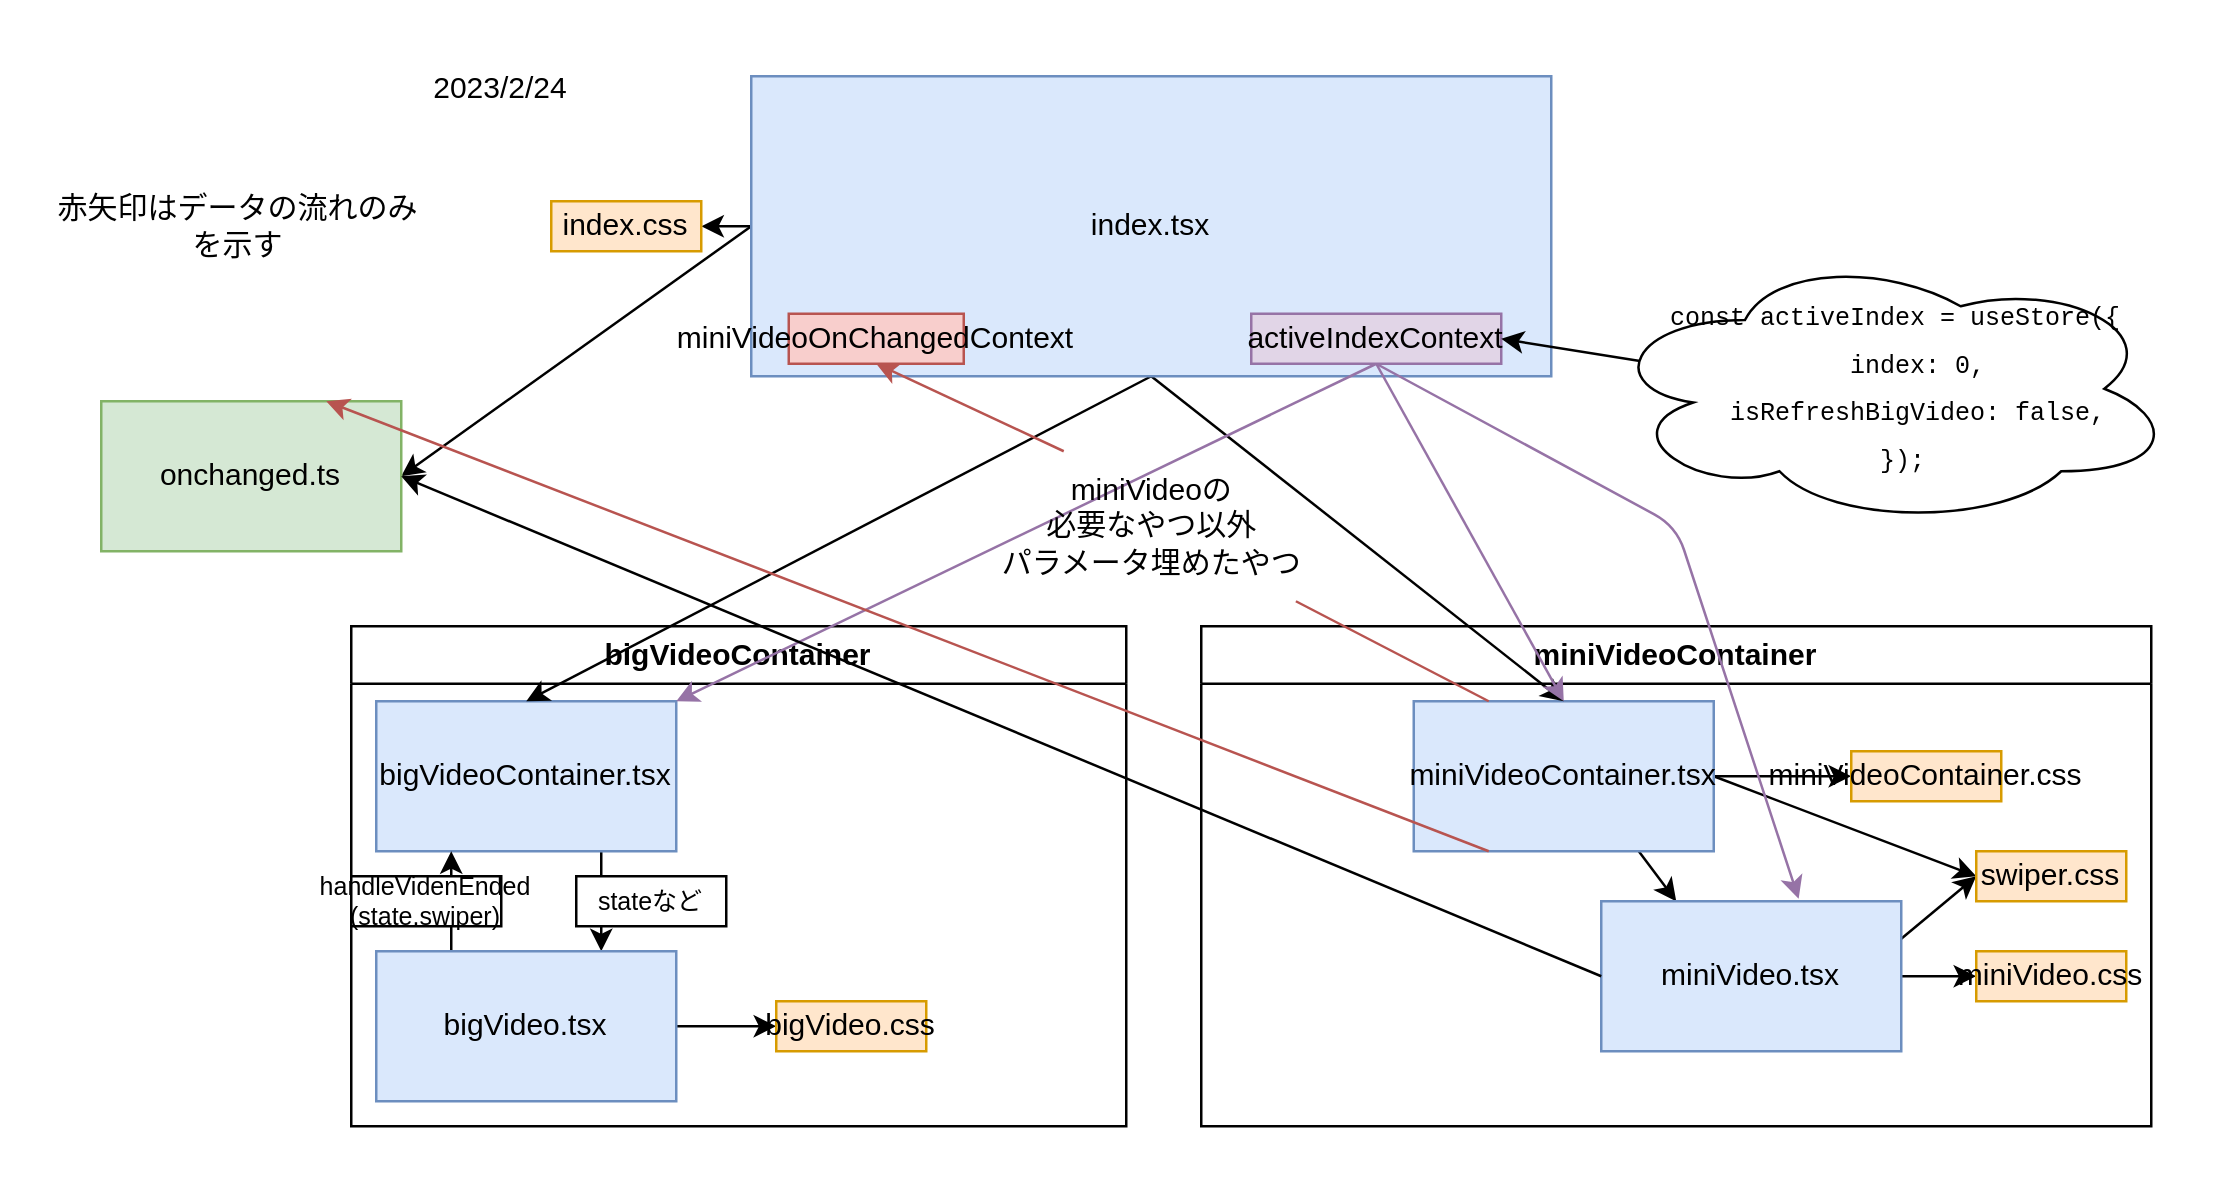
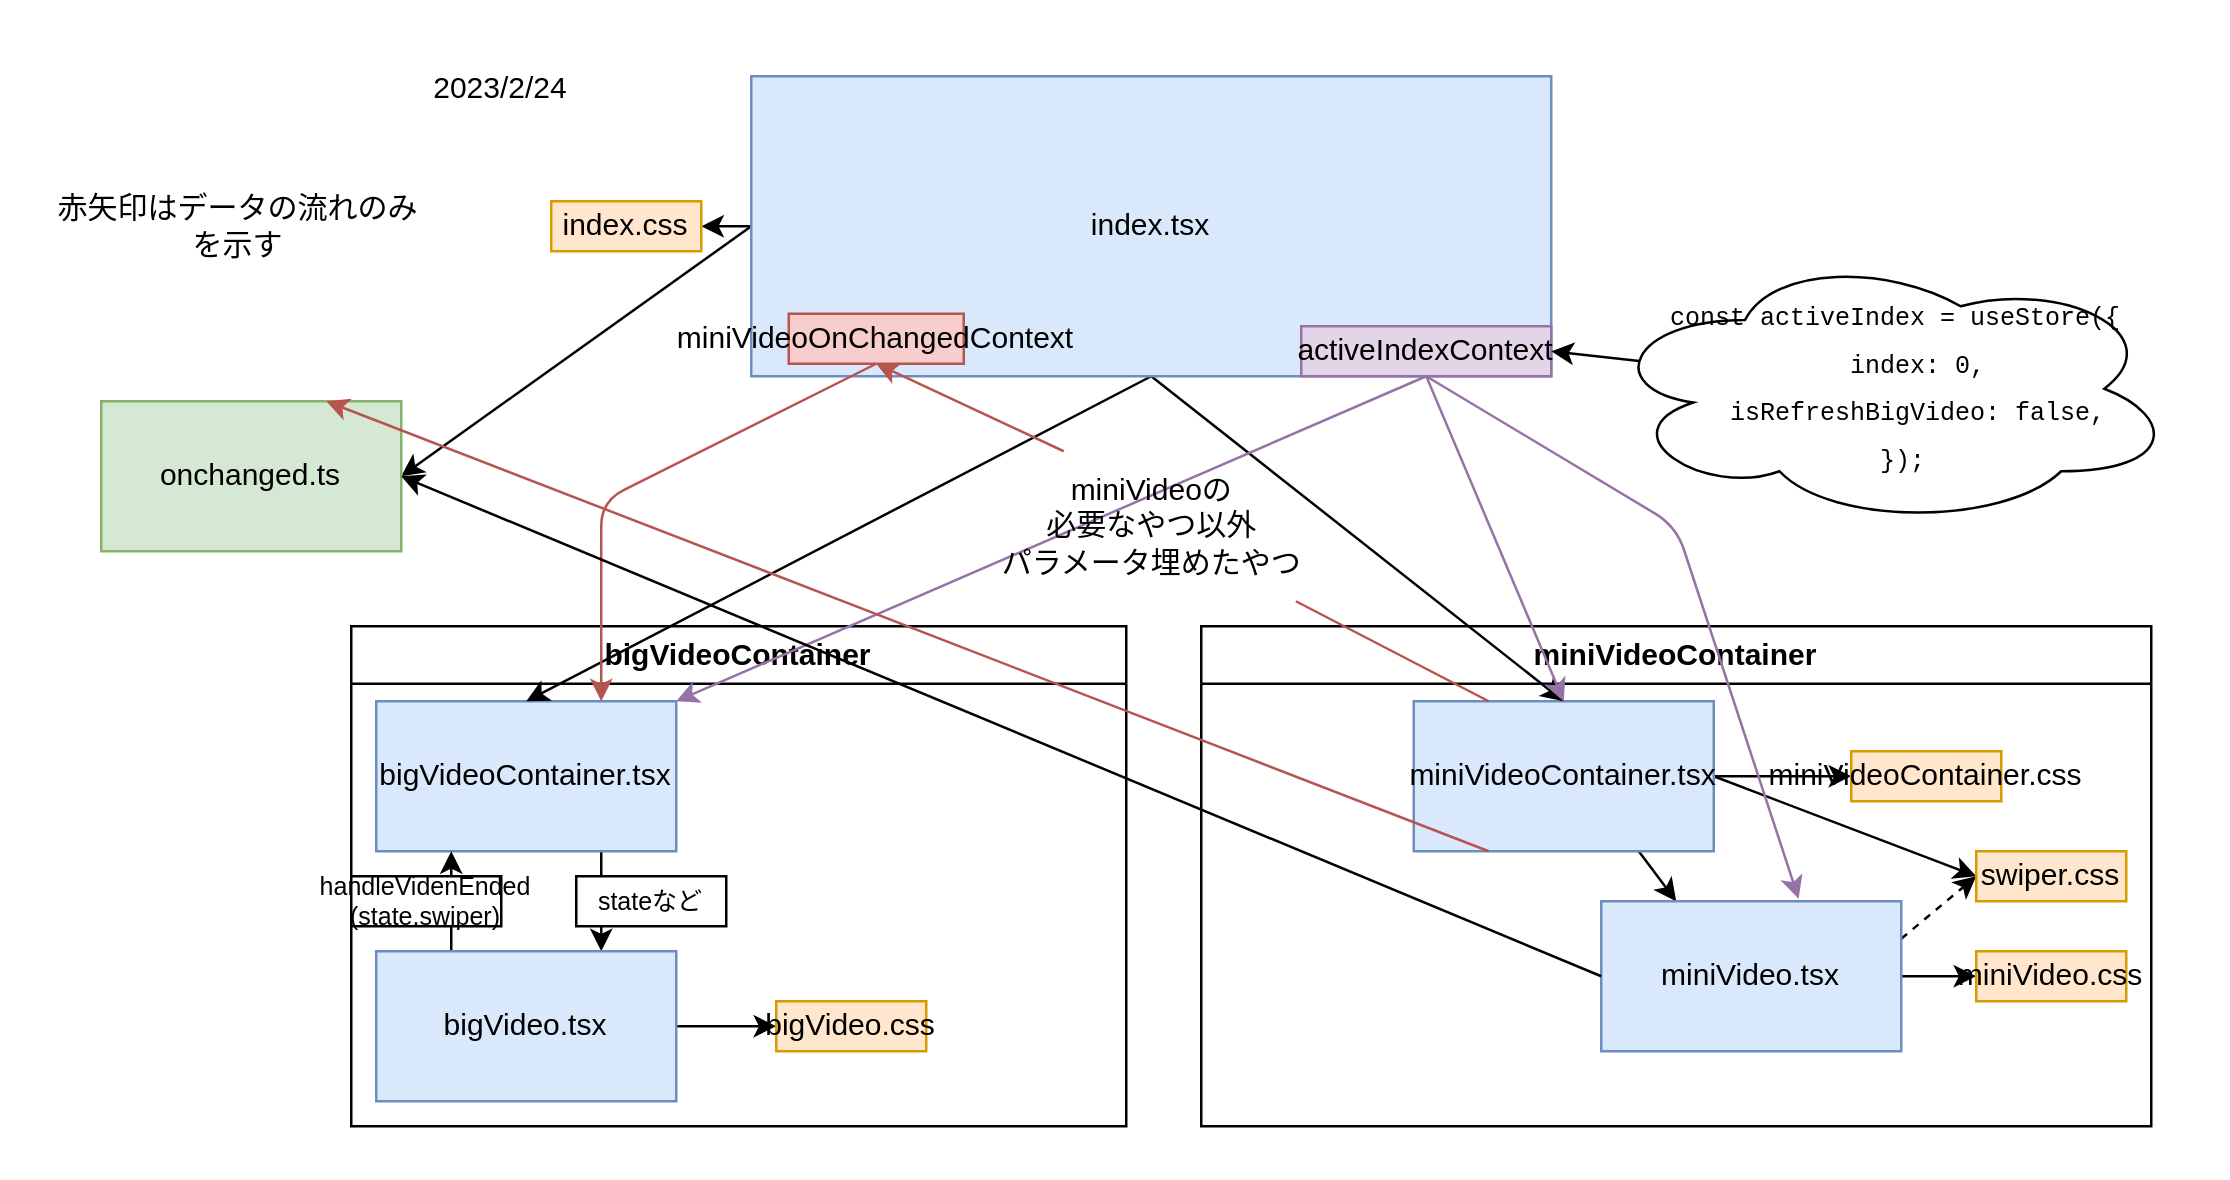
node "activeIndexContext": moved (1376, 339) -> (1426, 351)
edge "miniVideoOnChangedContext" -> "bigVideoContainer.tsx": added
edge "miniVideo.tsx" -> "swiper.css": style solid -> dashed
